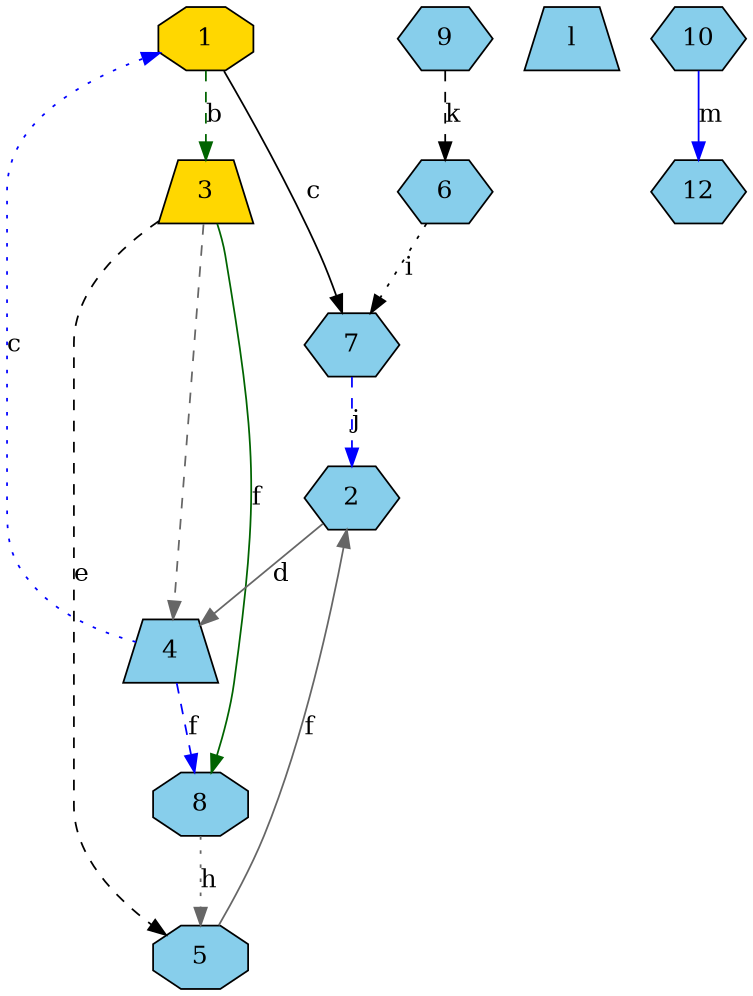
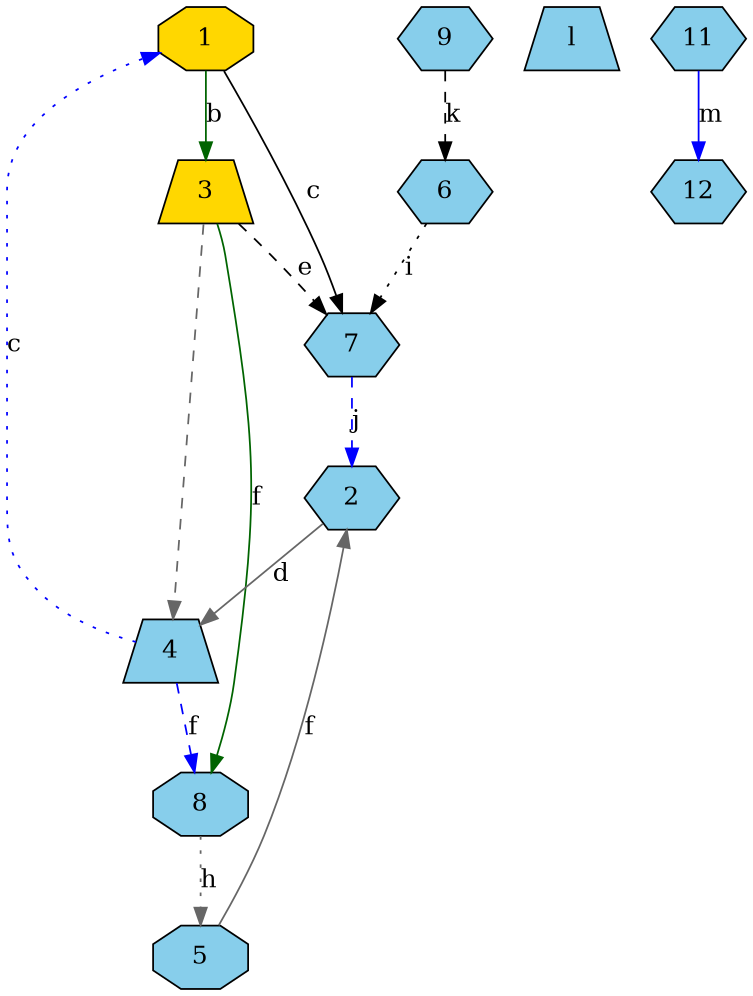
node "10": label "10" -> "11"
edge "1" -> "3": style dashed -> solid
edge "3" -> "5": now "3" -> "7"
